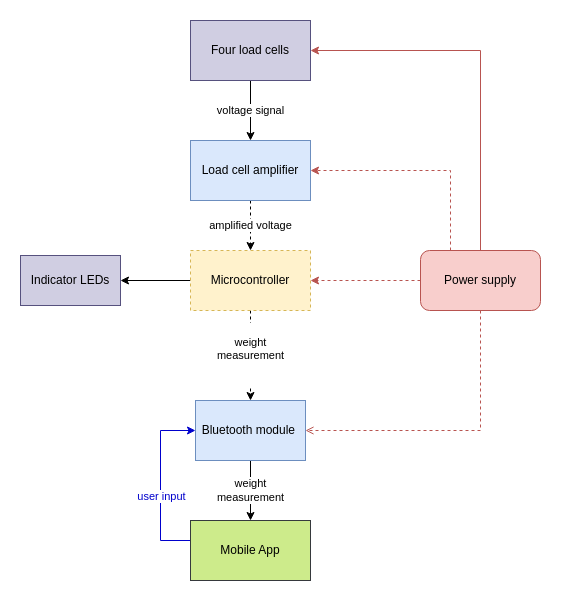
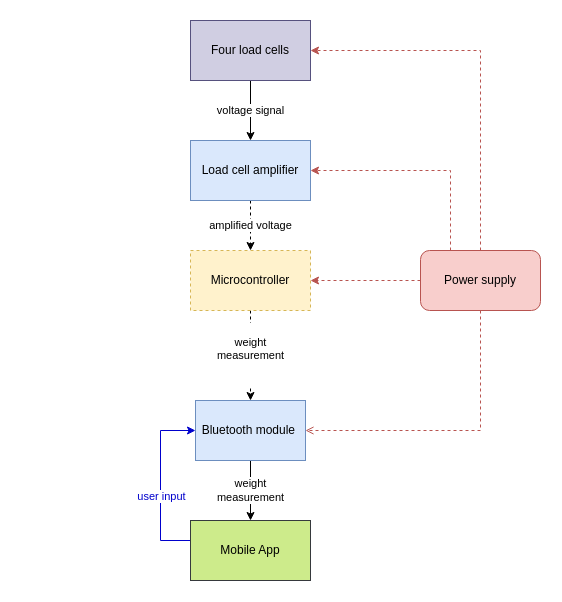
edge "Power supply" -> "Four load cells": style solid -> dashed
node "Indicator LEDs": removed
edge "Microcontroller" -> "Indicator LEDs": removed
